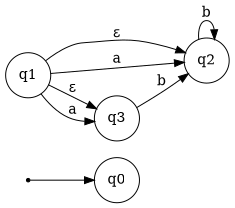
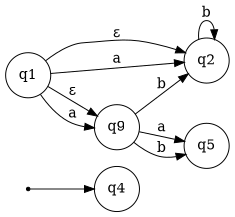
node "q3": label "q3" -> "q9"
node "q5": added
node "q0": label "q0" -> "q4"
